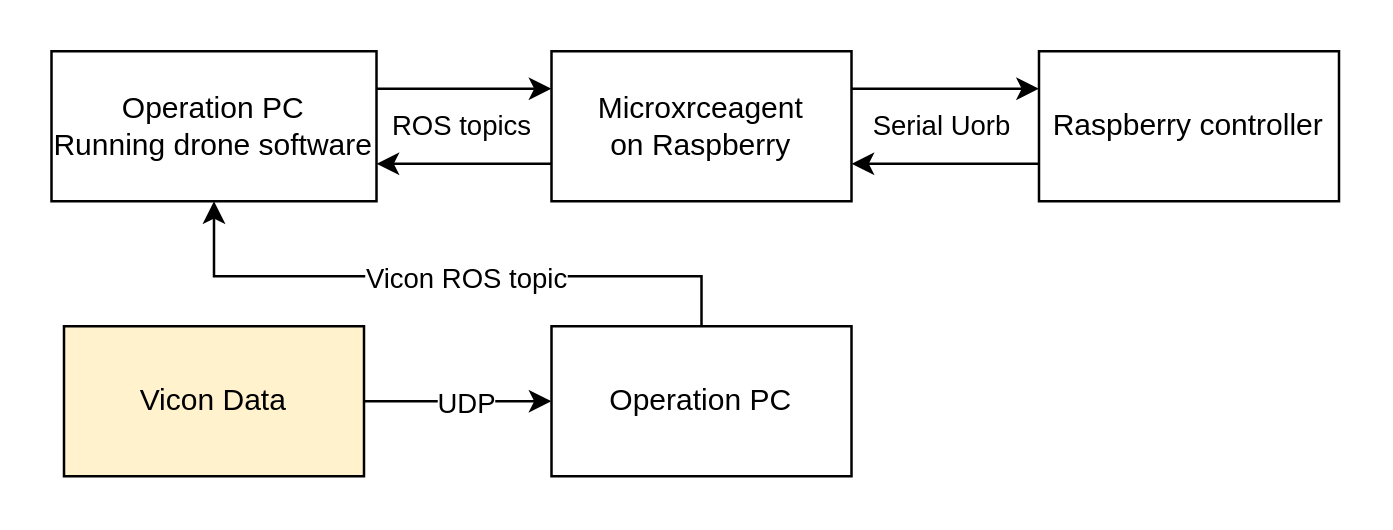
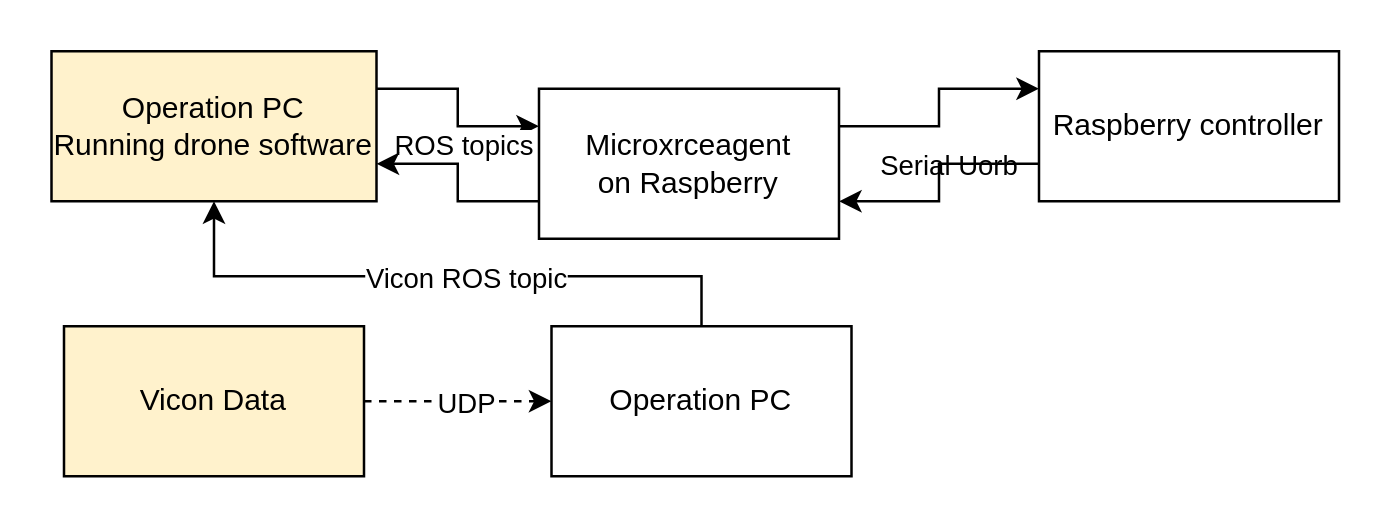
node "Operation PC Running drone software": fillcolor #ffffff -> #fff2cc
node "Microxrceagent on Raspberry": moved (701, 126) -> (689, 164)
edge "Vicon Data" -> "Operation PC": style solid -> dashed
